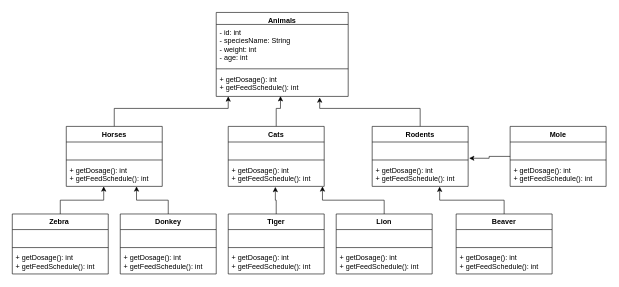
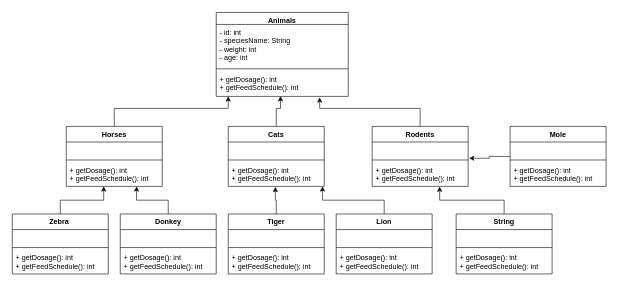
node "Beaver": label "Beaver" -> "String"
